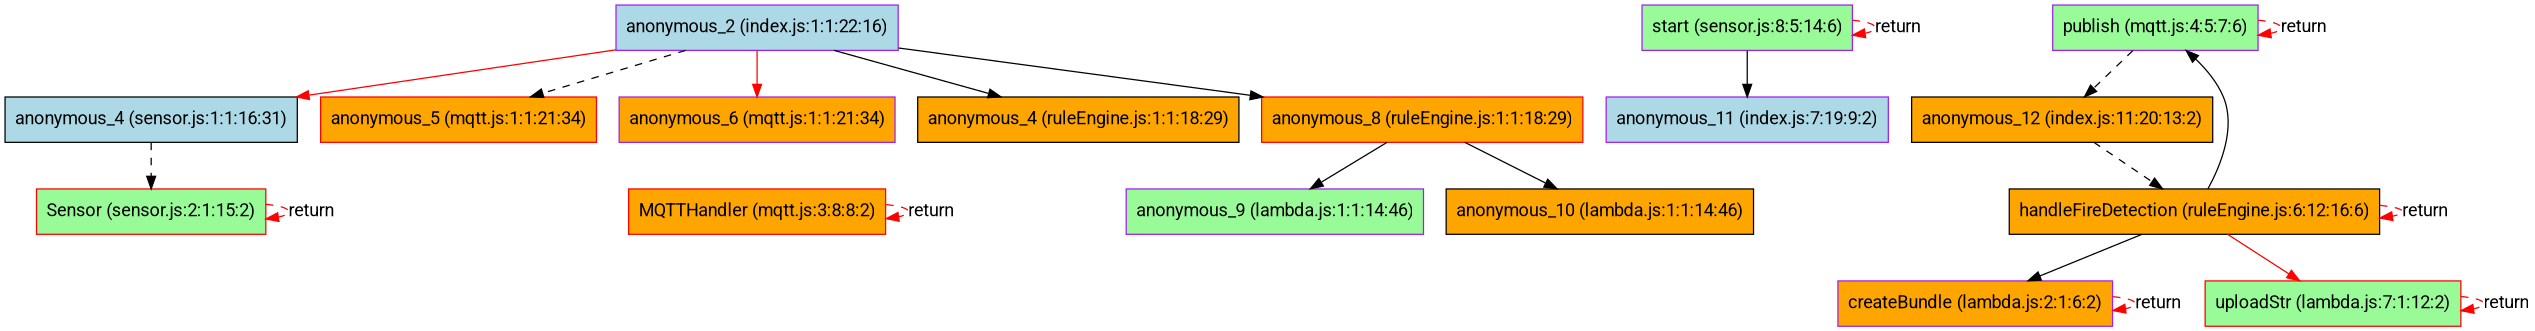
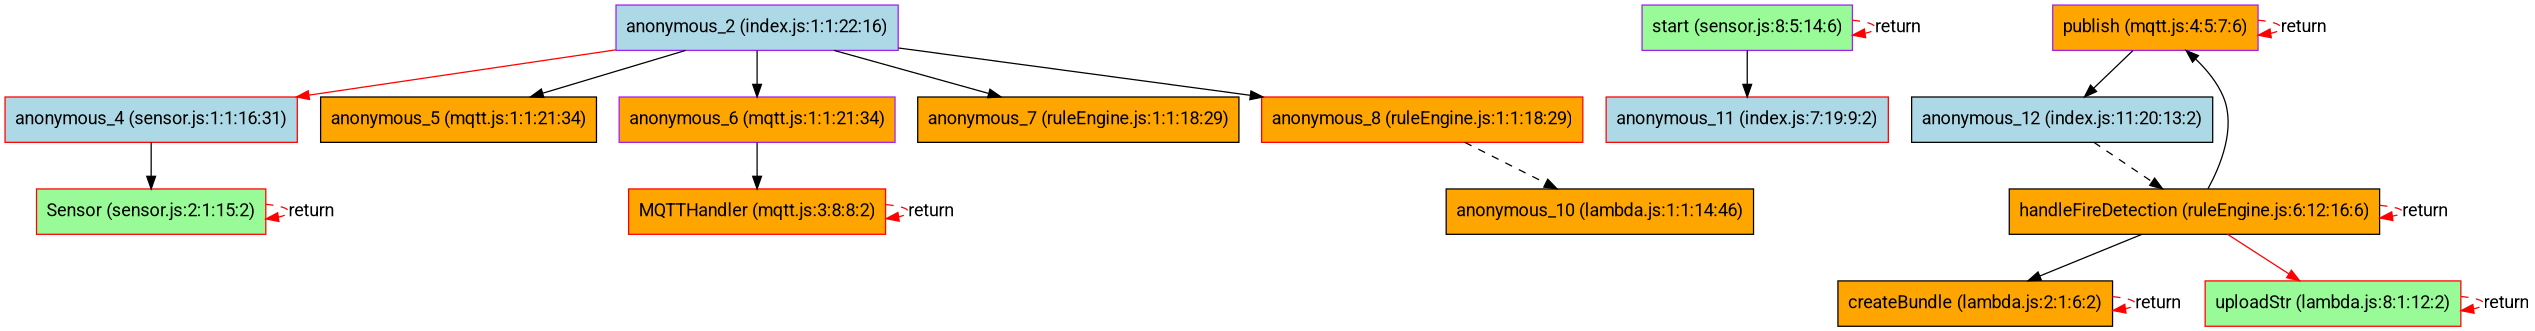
node "publish (mqtt.js:4:5:7:6)": fillcolor palegreen -> orange
edge "anonymous_2 (index.js:1:1:22:16)" -> "anonymous_6 (mqtt.js:1:1:21:34)": color red -> black
edge "publish (mqtt.js:4:5:7:6)" -> "anonymous_12 (index.js:11:20:13:2)": style dashed -> solid
edge "anonymous_2 (index.js:1:1:22:16)" -> "anonymous_5 (mqtt.js:1:1:21:34)": style dashed -> solid
node "anonymous_4 (sensor.js:1:1:16:31)": color black -> red
node "anonymous_5 (mqtt.js:1:1:21:34)": color red -> black
node "anonymous_4 (ruleEngine.js:1:1:18:29)": label "anonymous_4 (ruleEngine.js:1:1:18:29)" -> "anonymous_7 (ruleEngine.js:1:1:18:29)"
node "anonymous_11 (index.js:7:19:9:2)": color purple -> red
node "anonymous_12 (index.js:11:20:13:2)": fillcolor orange -> lightblue
edge "anonymous_4 (sensor.js:1:1:16:31)" -> "Sensor (sensor.js:2:1:15:2)": style dashed -> solid
edge "anonymous_6 (mqtt.js:1:1:21:34)" -> "MQTTHandler (mqtt.js:3:8:8:2)": added
edge "anonymous_8 (ruleEngine.js:1:1:18:29)" -> "anonymous_10 (lambda.js:1:1:14:46)": style solid -> dashed
node "anonymous_9 (lambda.js:1:1:14:46)": removed
node "createBundle (lambda.js:2:1:6:2)": color purple -> black
node "uploadStr (lambda.js:7:1:12:2)": label "uploadStr (lambda.js:7:1:12:2)" -> "uploadStr (lambda.js:8:1:12:2)"
